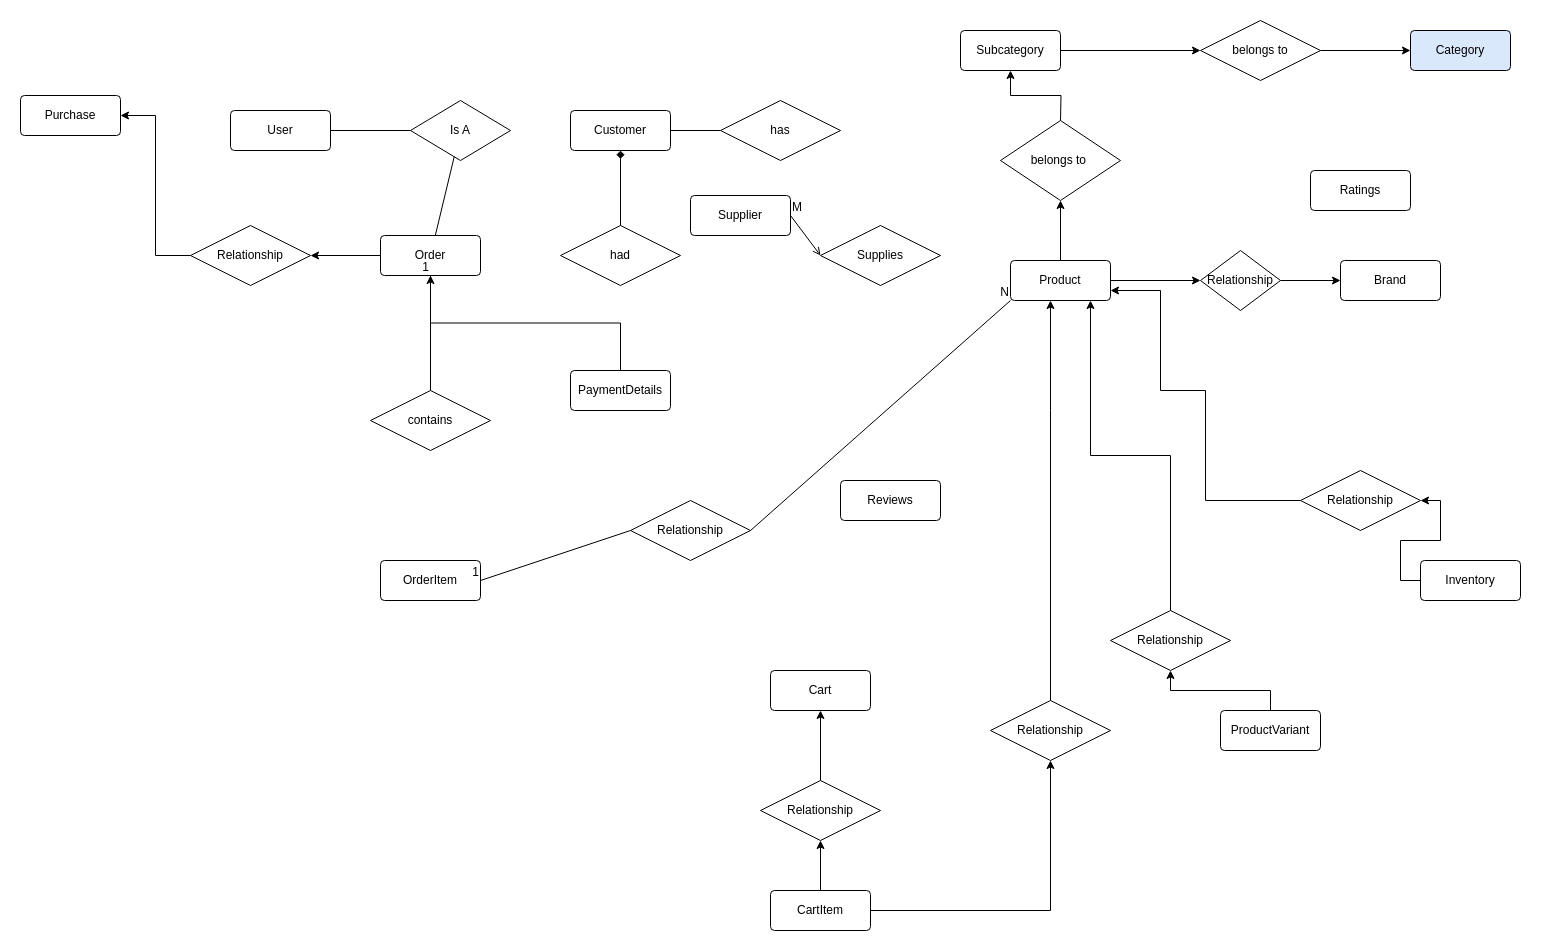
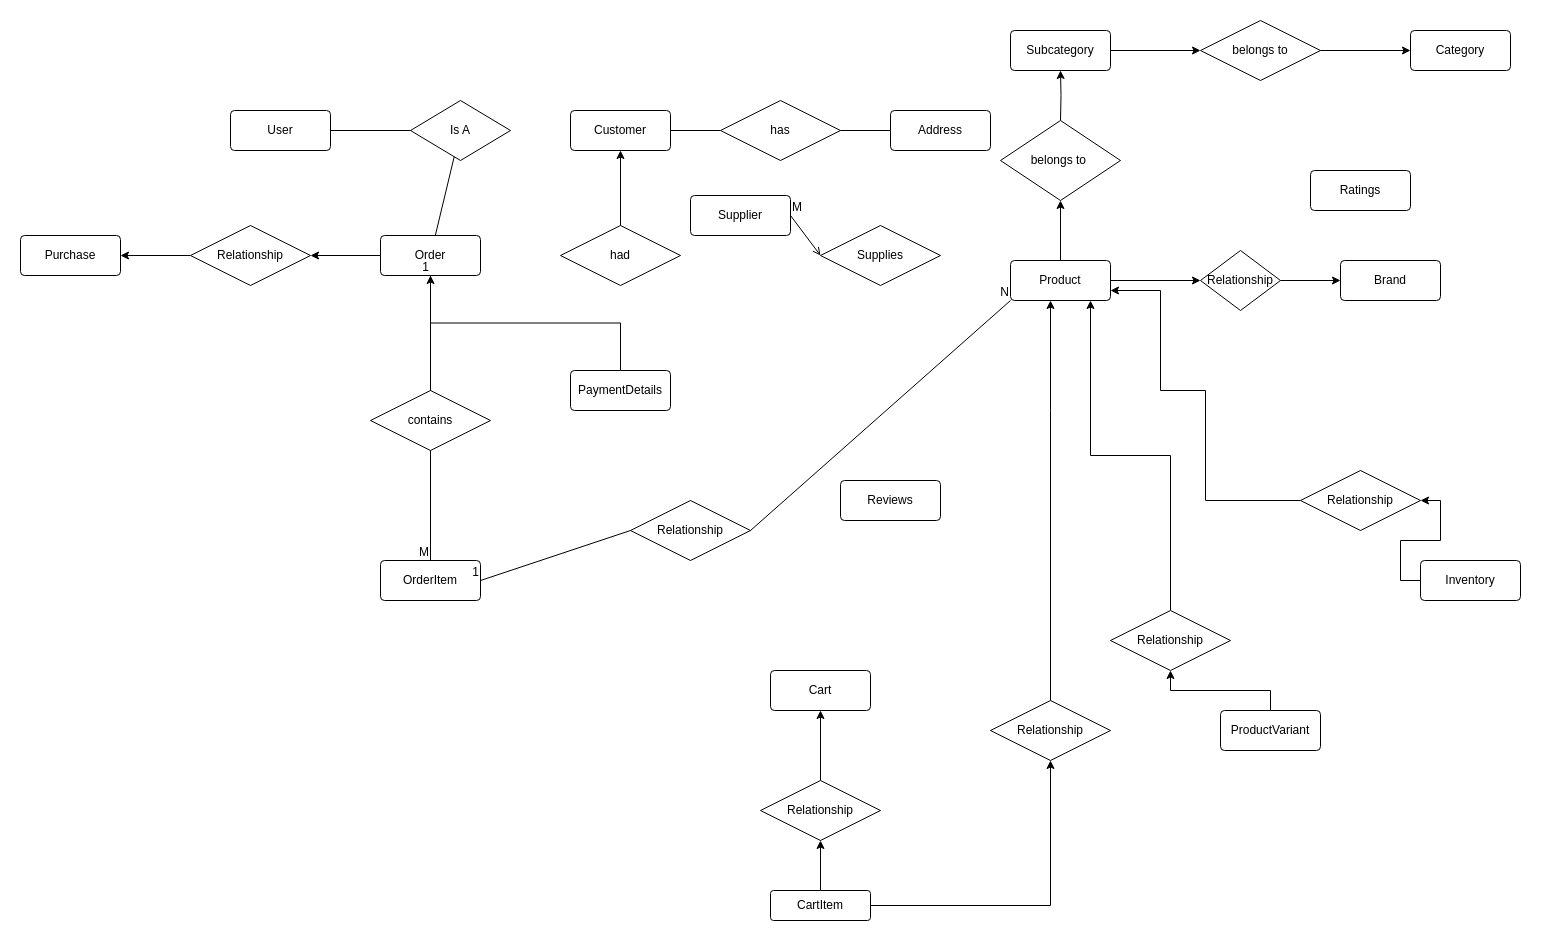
node "Subcategory": moved (1011, 51) -> (1061, 51)
node "Category": fillcolor #dae8fc -> #ffffff
node "Purchase": moved (71, 116) -> (71, 256)
edge "has" -- "Address": added
node "Address": added
edge "had" -> "Customer": arrowhead diamond -> classic
edge "contains" -- "OrderItem": added, label "M"
node "CartItem": size 100x40 -> 100x30
